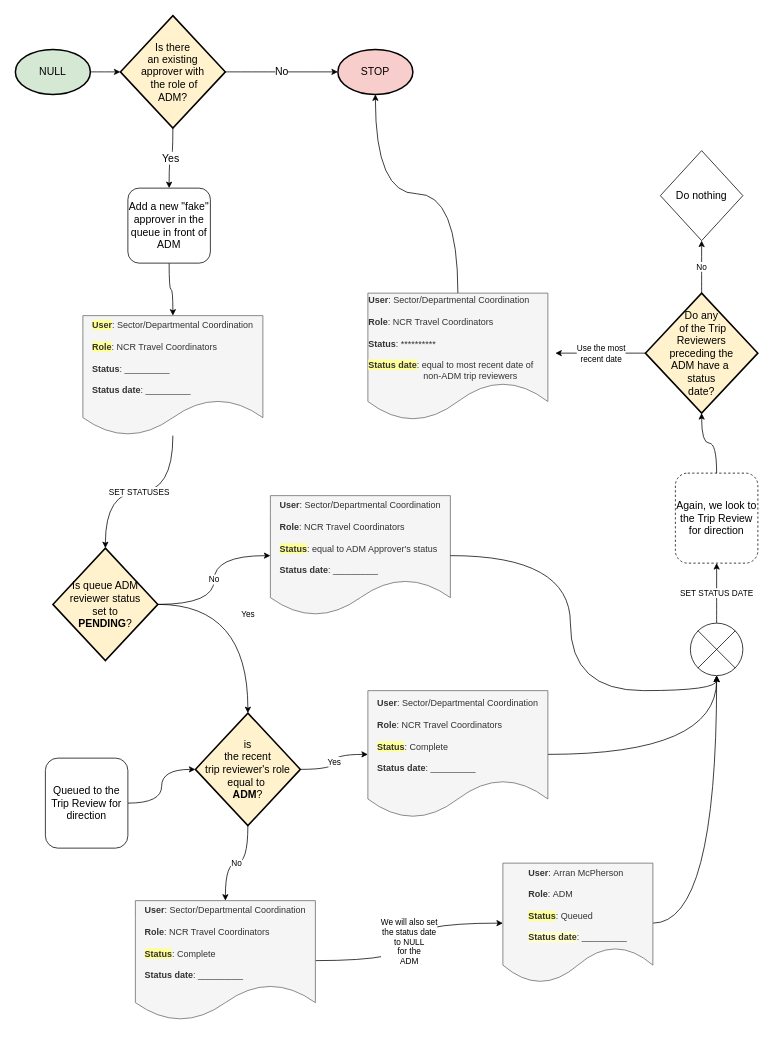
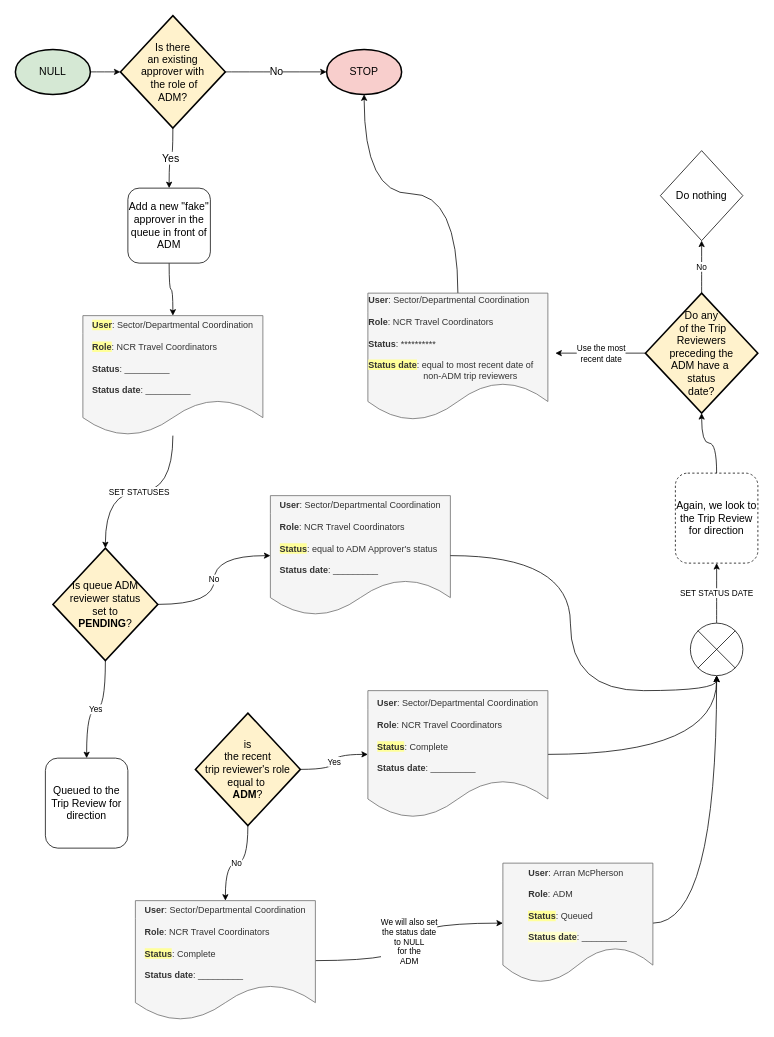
node "STOP": moved (375, 72) -> (364, 72)
edge "Is queue ADM reviewer status set to PENDING?" -> "is the recent trip reviewer's role equal to ADM?": now "Is queue ADM reviewer status set to PENDING?" -> "Queued to the Trip Review for direction"
edge "Queued to the Trip Review for direction" -> "is the recent trip reviewer's role equal to ADM?": removed
